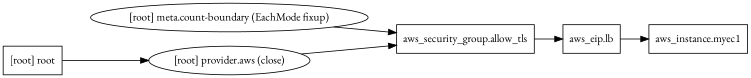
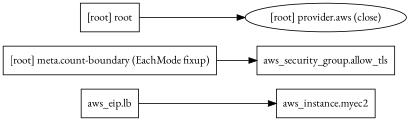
node "[root] meta.count-boundary (EachMode fixup)": shape ellipse -> box
edge "aws_security_group.allow_tls" -> "aws_eip.lb": removed
node "aws_instance.myec1": label "aws_instance.myec1" -> "aws_instance.myec2"
edge "[root] provider.aws (close)" -> "aws_security_group.allow_tls": removed
